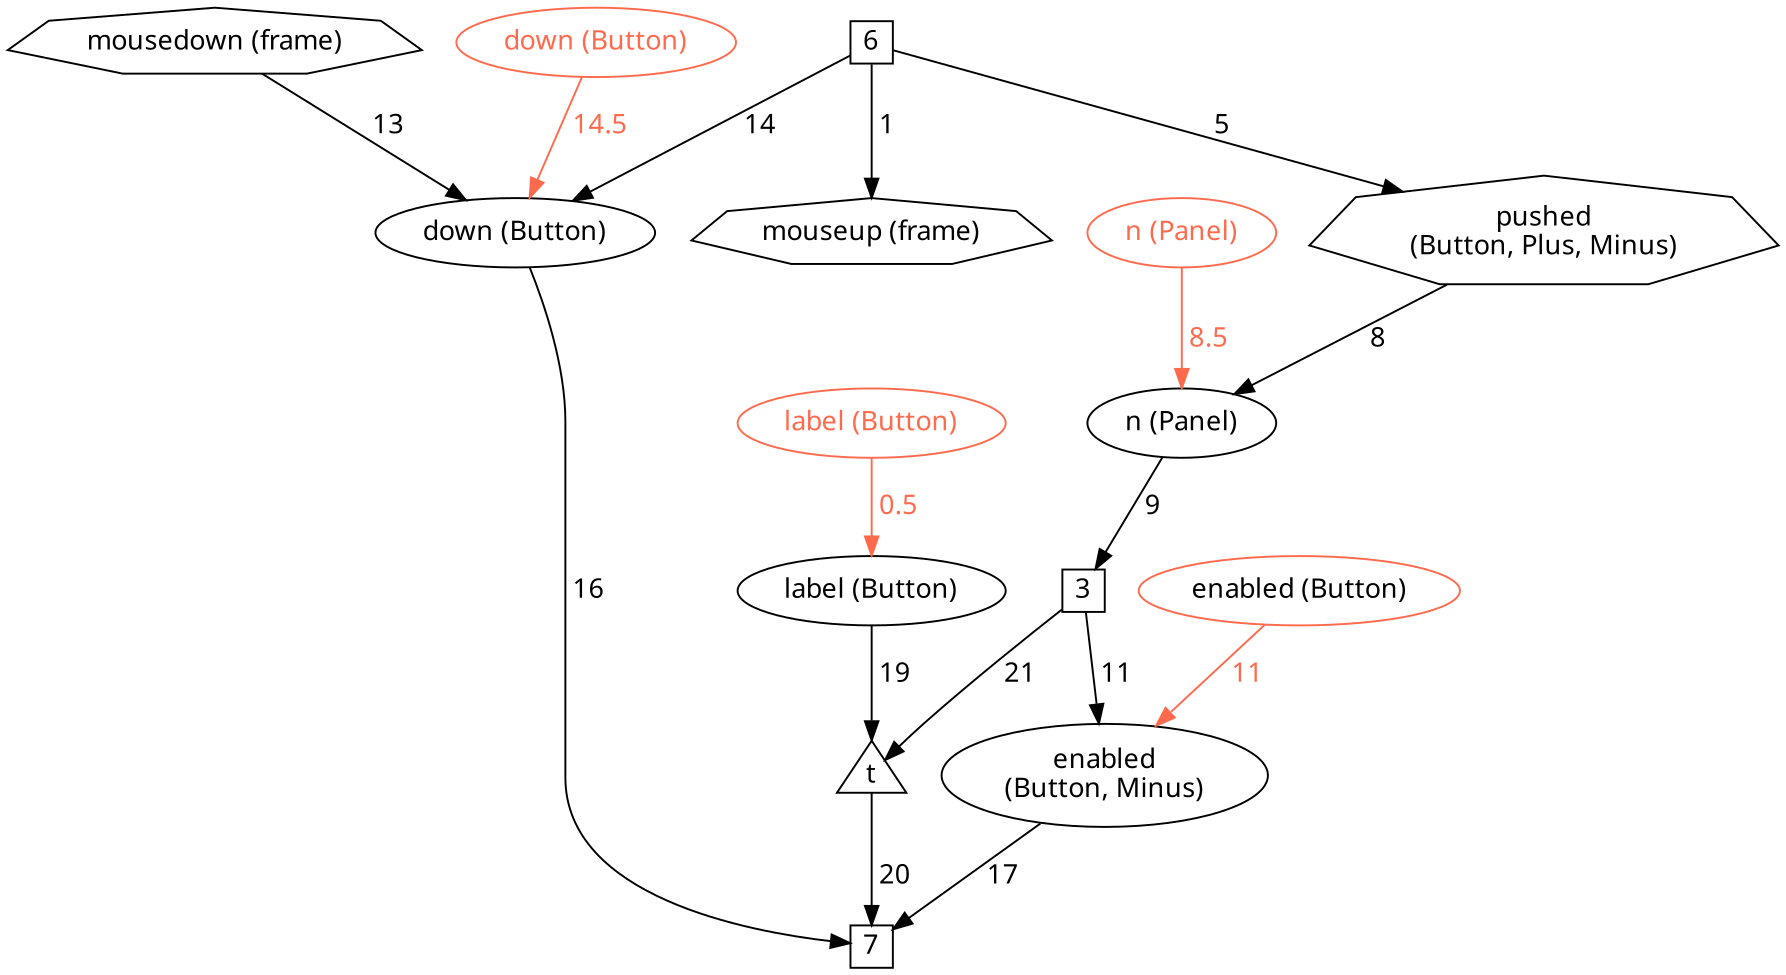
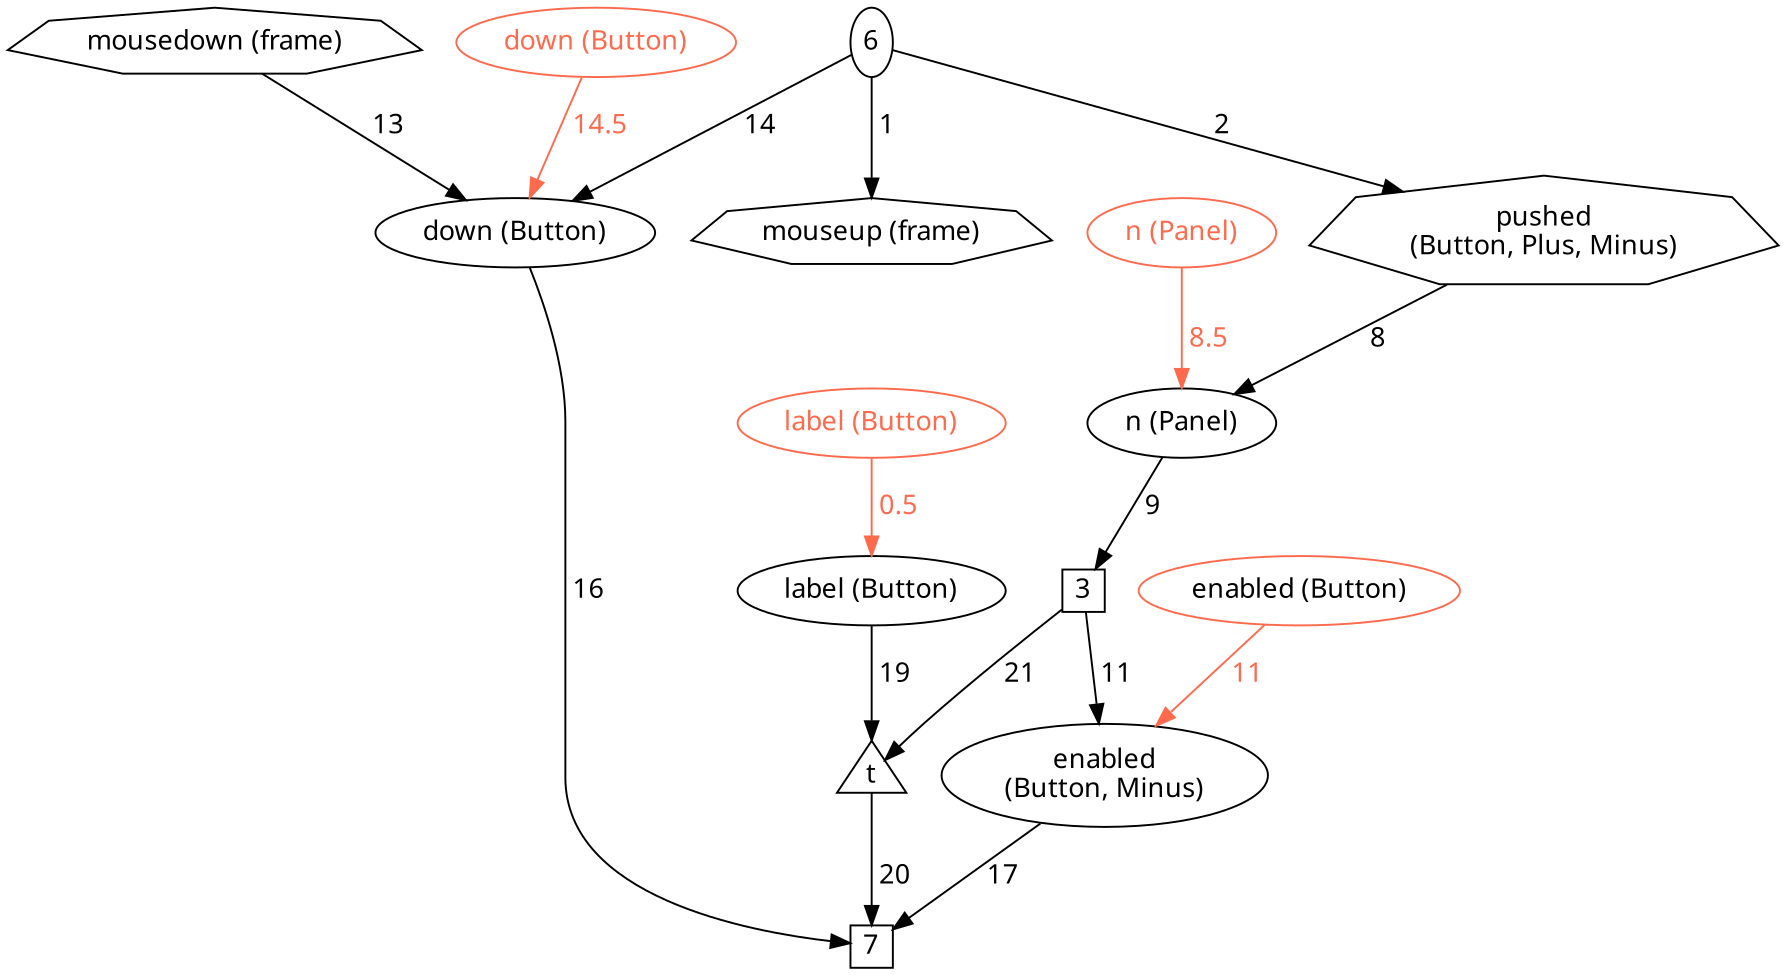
node "6": shape square -> ellipse
edge "6" -> "pushed (Button, Plus, Minus)": label " 5" -> " 2"
